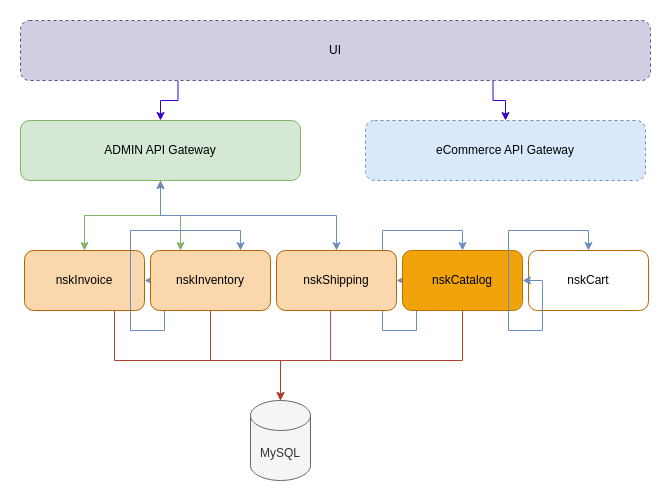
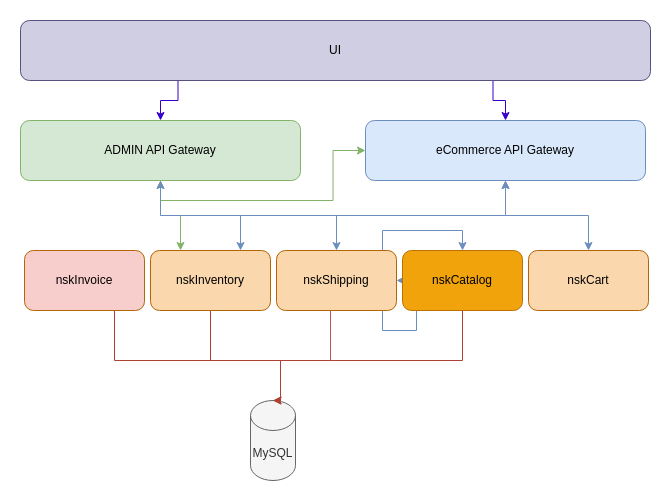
node "UI": style dashed -> solid
node "eCommerce API Gateway": style dashed -> solid
edge "ADMIN API Gateway" -> "nskInvoice": now "ADMIN API Gateway" -> "eCommerce API Gateway"
edge "nskInvoice" -- "nskInventory": now "eCommerce API Gateway" -- "nskInventory"
node "nskInvoice": fillcolor #fad7ac -> #f8cecc
node "nskCart": fillcolor #ffffff -> #fad7ac
edge "nskCatalog" -- "nskCart": now "eCommerce API Gateway" -- "nskCart"
node "MySQL": size 60x80 -> 45x80
